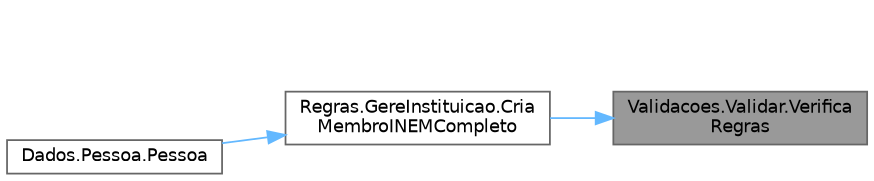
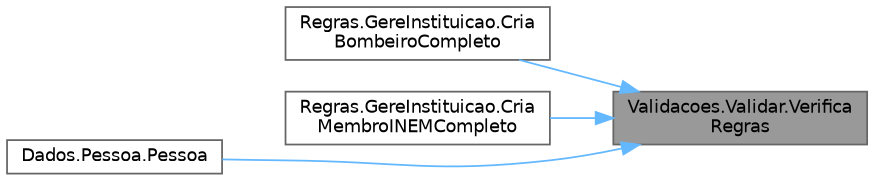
node "Regras.GereInstituicao.Cria BombeiroCompleto": added
edge "Dados.Pessoa.Pessoa" -> "Regras.GereInstituicao.Cria MembroINEMCompleto": now "Dados.Pessoa.Pessoa" -> "Validacoes.Validar.Verifica Regras"
